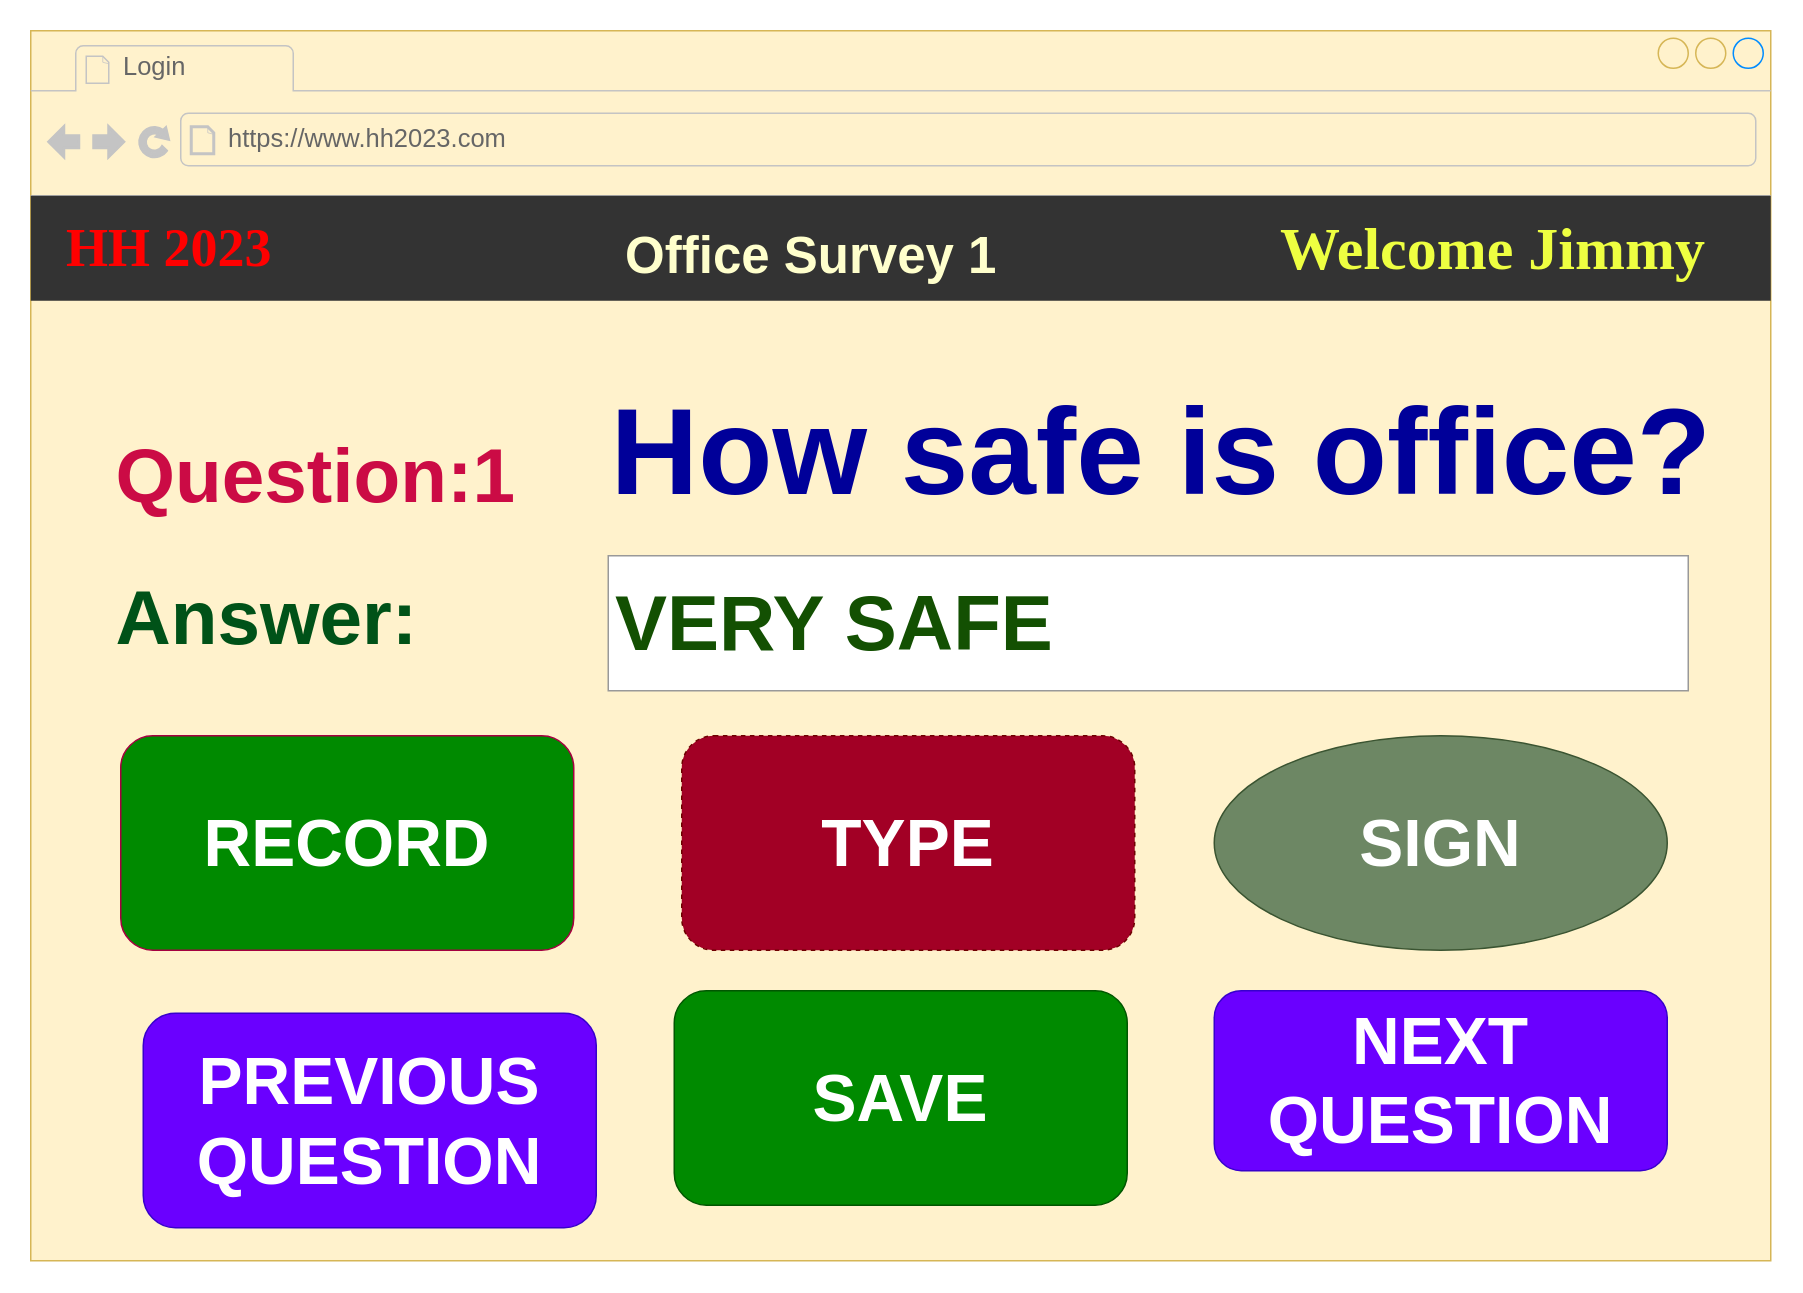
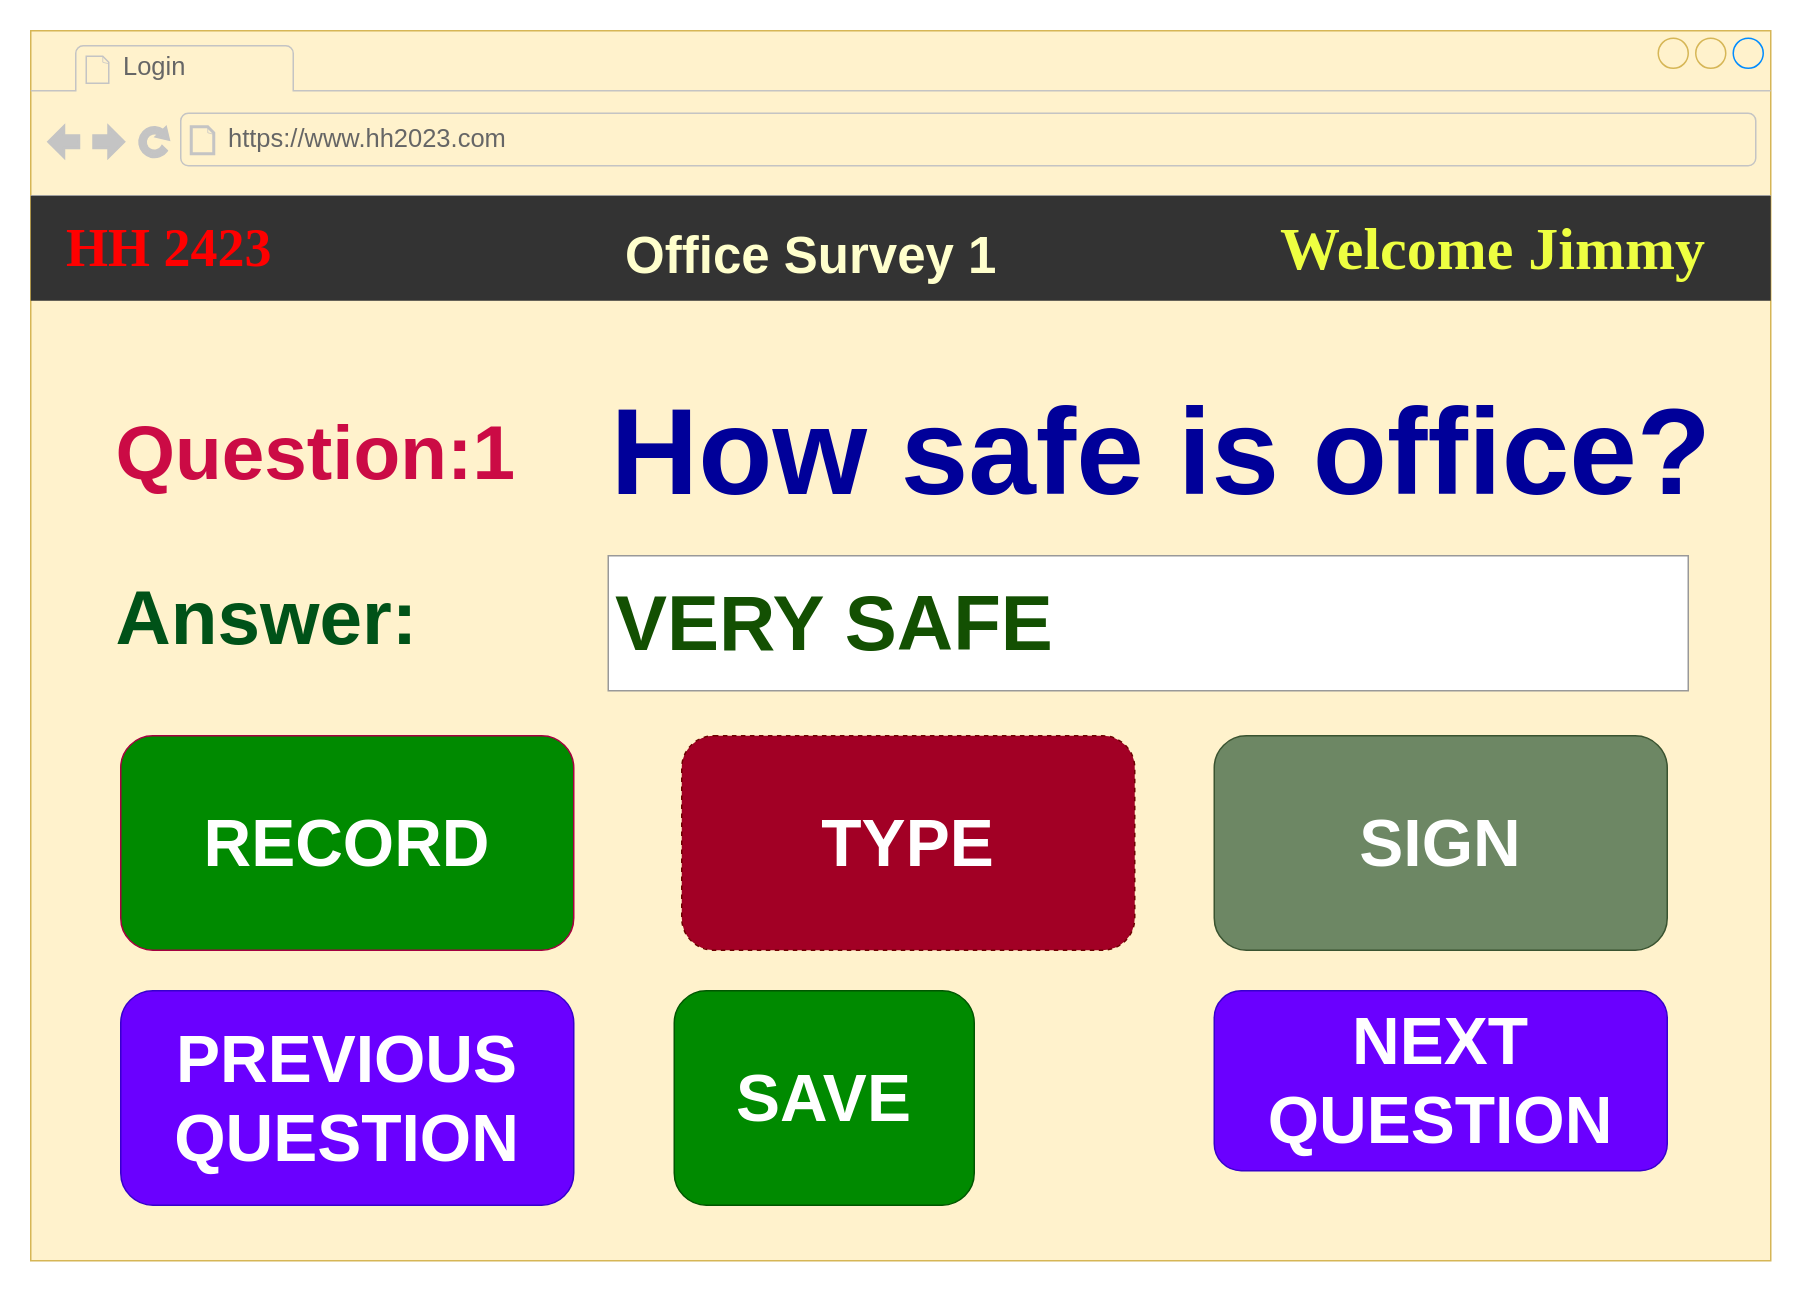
node "HH 2023": label "HH 2023" -> "HH 2423"
node "Question:1": moved (338, 466) -> (338, 443)
node "SIGN": shape ellipse -> rounded rectangle
node "SAVE": size 453x215 -> 300x215
node "PREVIOUS QUESTION": moved (370, 1121) -> (347, 1098)
